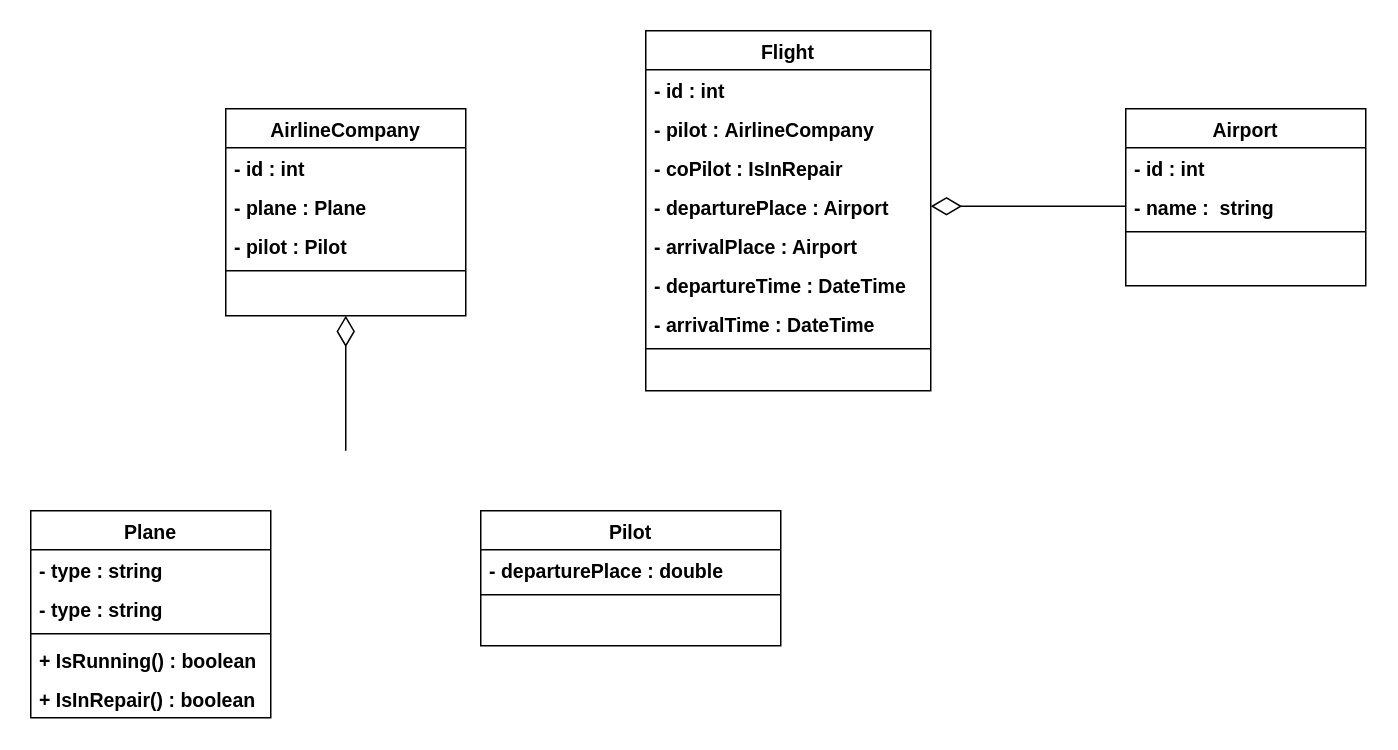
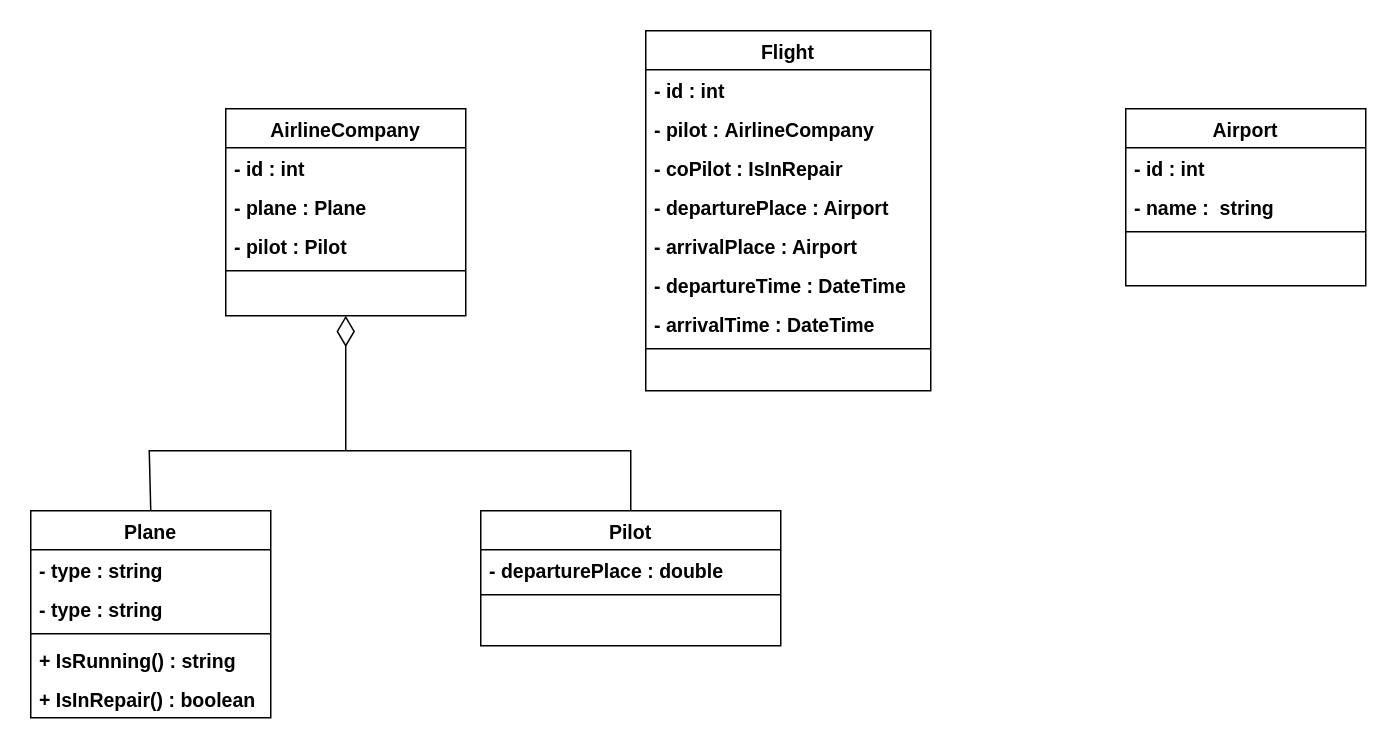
edge "- name : string" -> "- departurePlace : Airport": removed
edge "Pilot" -- "Plane": added
node "+ IsRunning() : boolean": label "+ IsRunning() : boolean" -> "+ IsRunning() : string"
